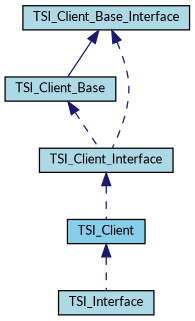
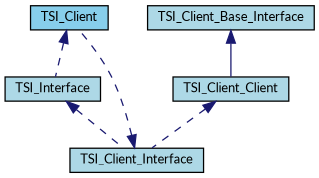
node "TSI_Client_Base": label "TSI_Client_Base" -> "TSI_Client_Client"
edge "TSI_Client_Interface" -> "TSI_Client_Base_Interface": now "TSI_Client_Interface" -> "TSI_Interface"
